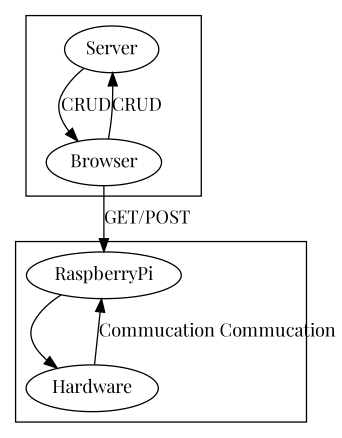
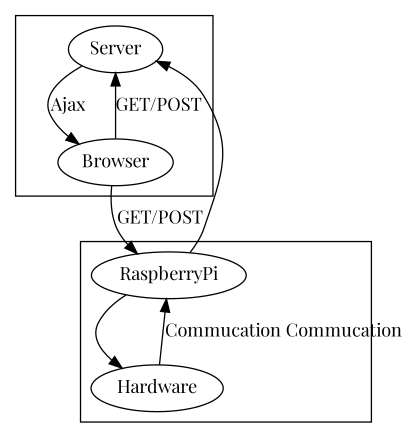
edge "Server" -> "Browser": label "CRUD" -> "Ajax"
edge "Browser" -> "Server": label "CRUD" -> "GET/POST"
edge "RaspberryPi" -> "Server": added
